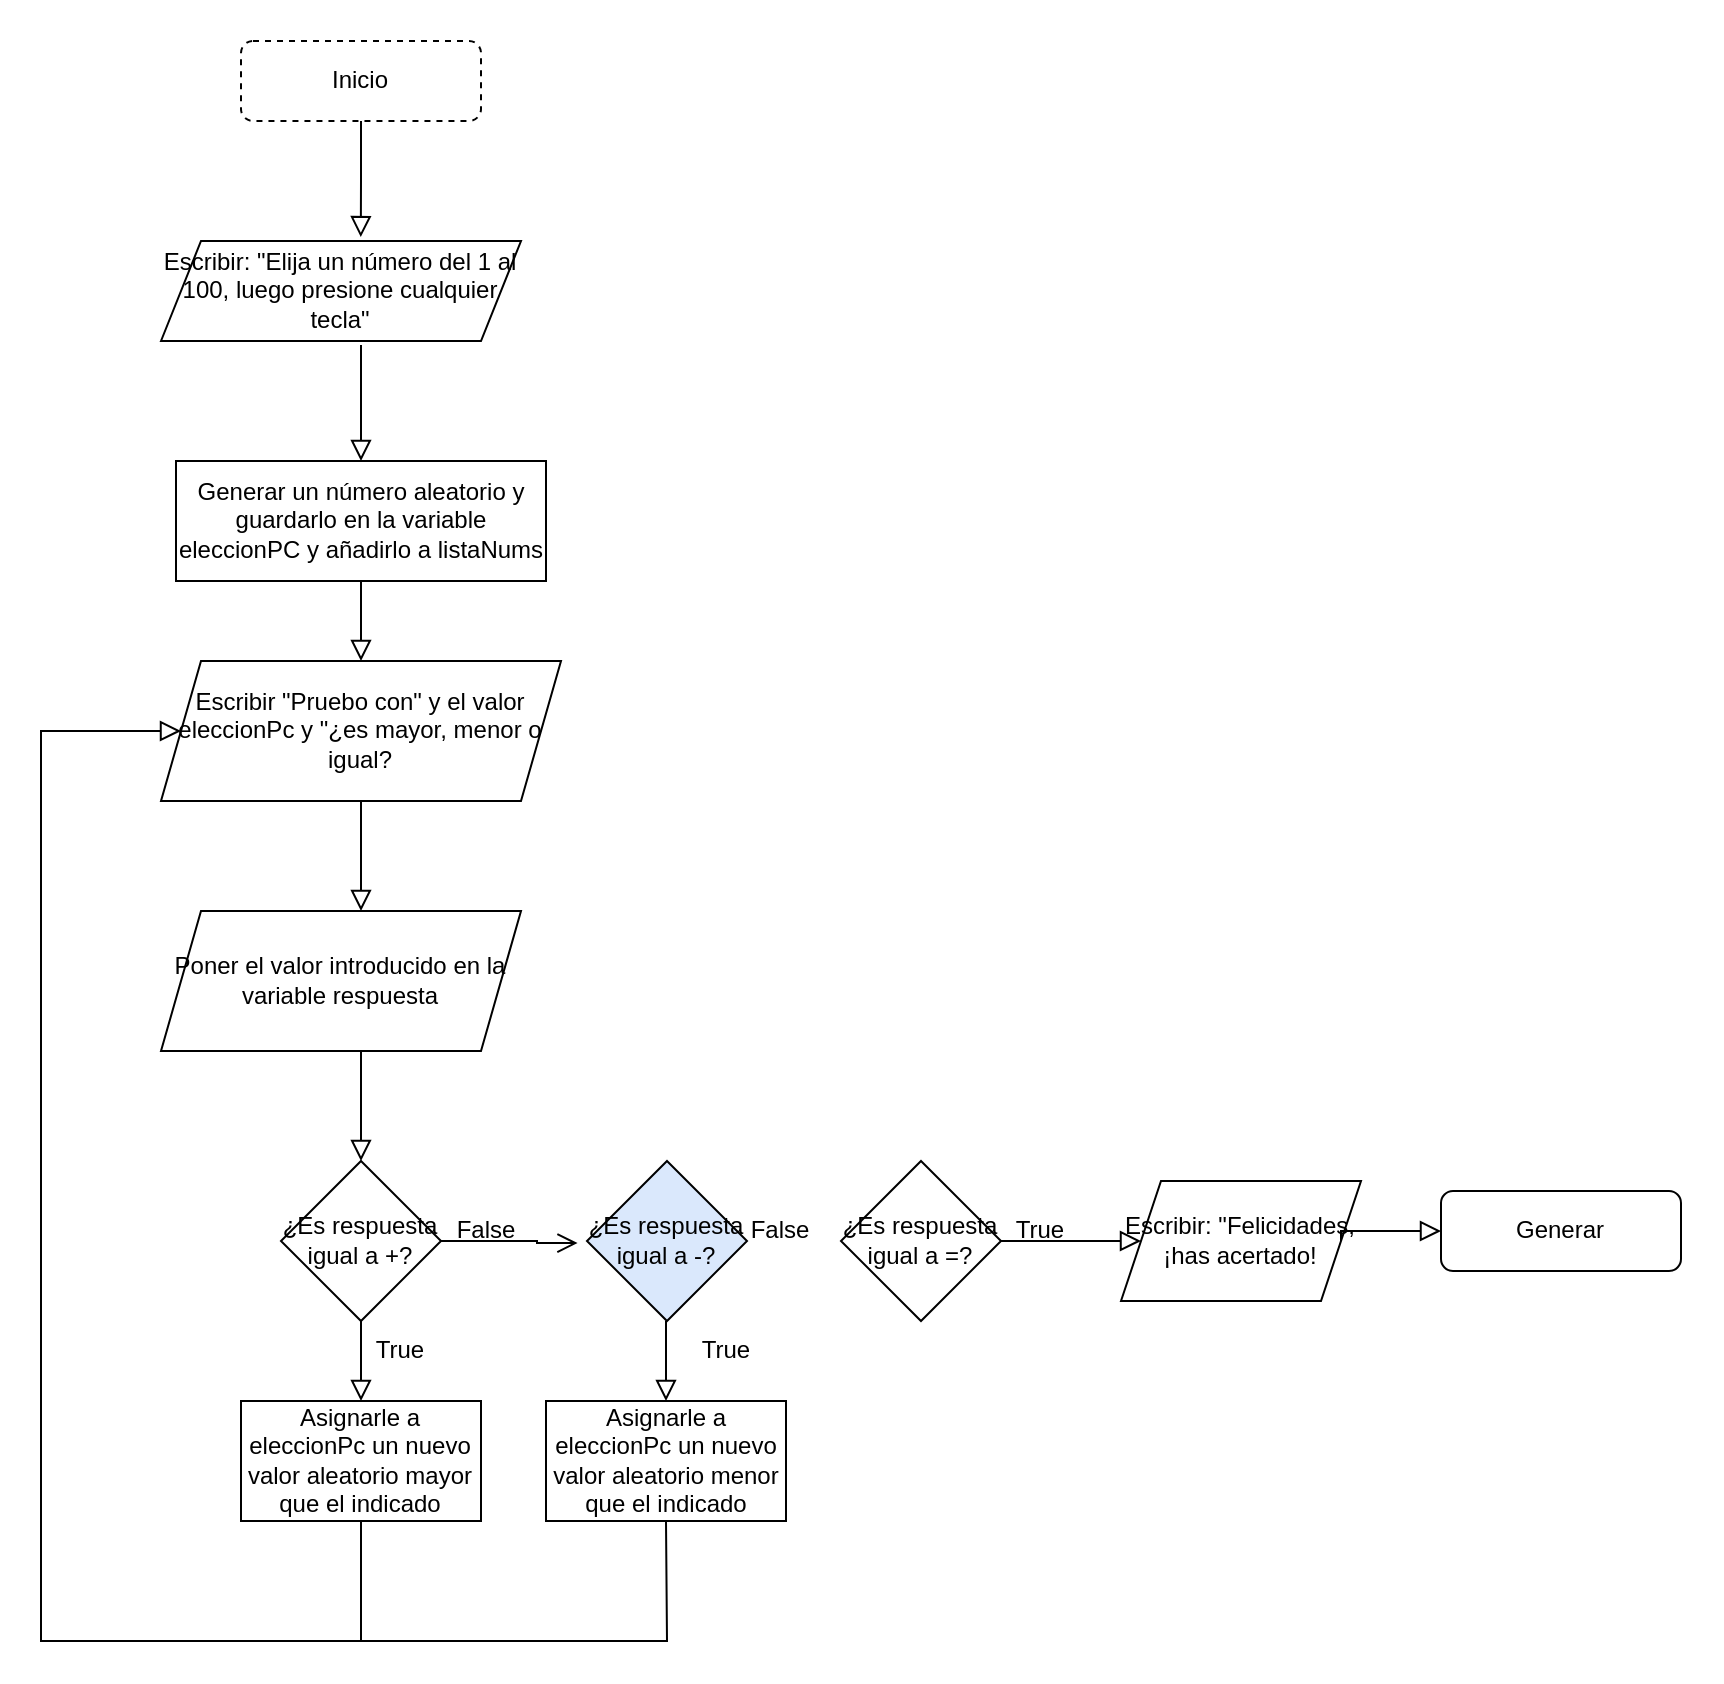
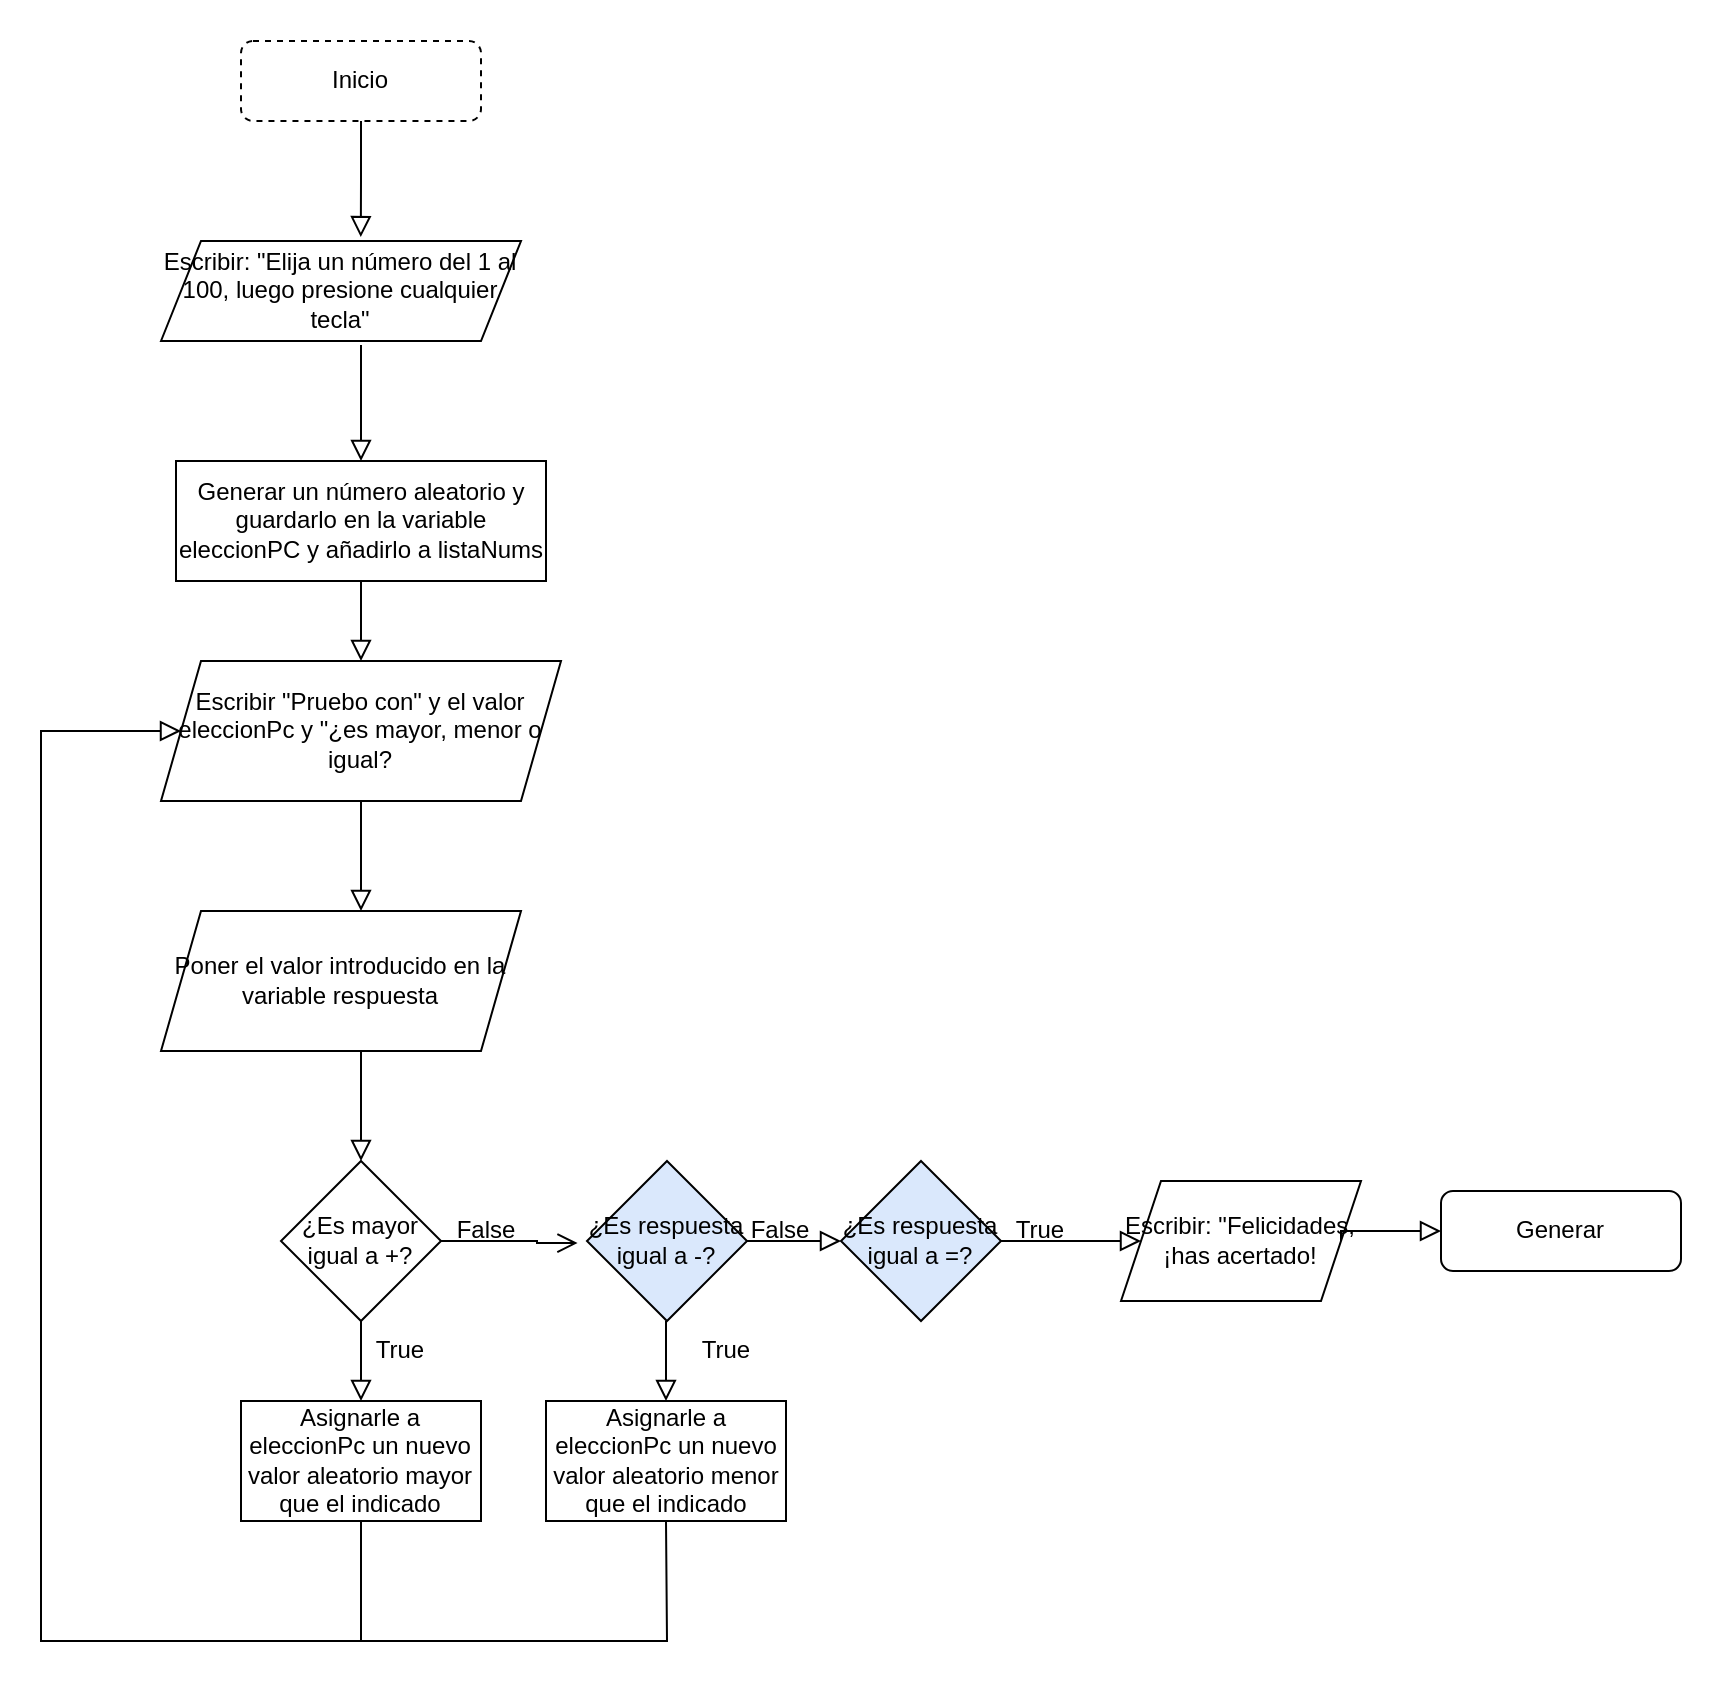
node "¿Es respuesta igual a +?": label "¿Es respuesta igual a +?" -> "¿Es mayor igual a +?"
edge "¿Es respuesta igual a -?" -> "¿Es respuesta igual a =?": added
node "¿Es respuesta igual a =?": fillcolor #ffffff -> #dae8fc
